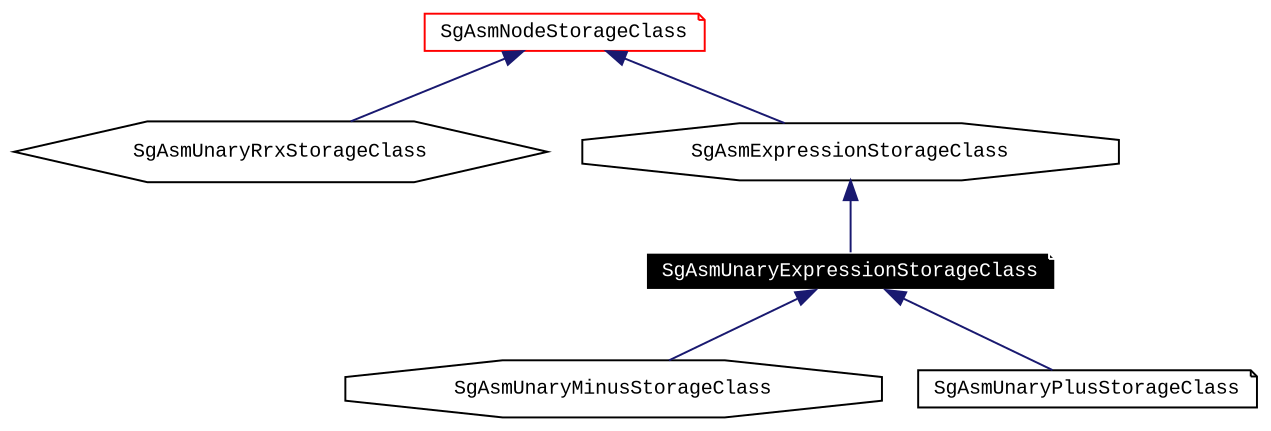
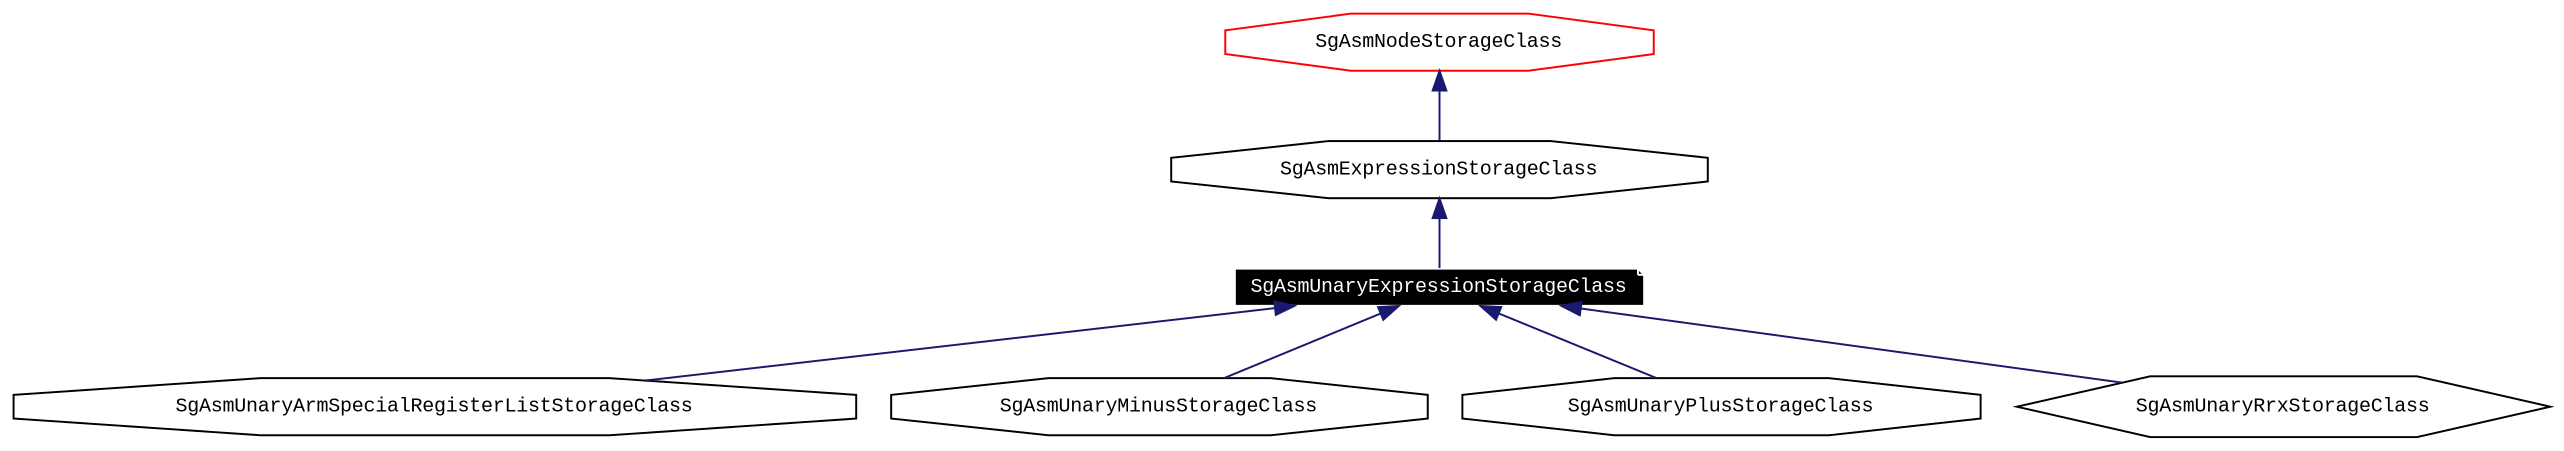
node "SgAsmNodeStorageClass": shape note -> octagon
edge "SgAsmUnaryRrxStorageClass" -> "SgAsmNodeStorageClass": now "SgAsmUnaryRrxStorageClass" -> "SgAsmUnaryExpressionStorageClass"
node "SgAsmUnaryPlusStorageClass": shape note -> octagon
node "SgAsmUnaryArmSpecialRegisterListStorageClass": added
